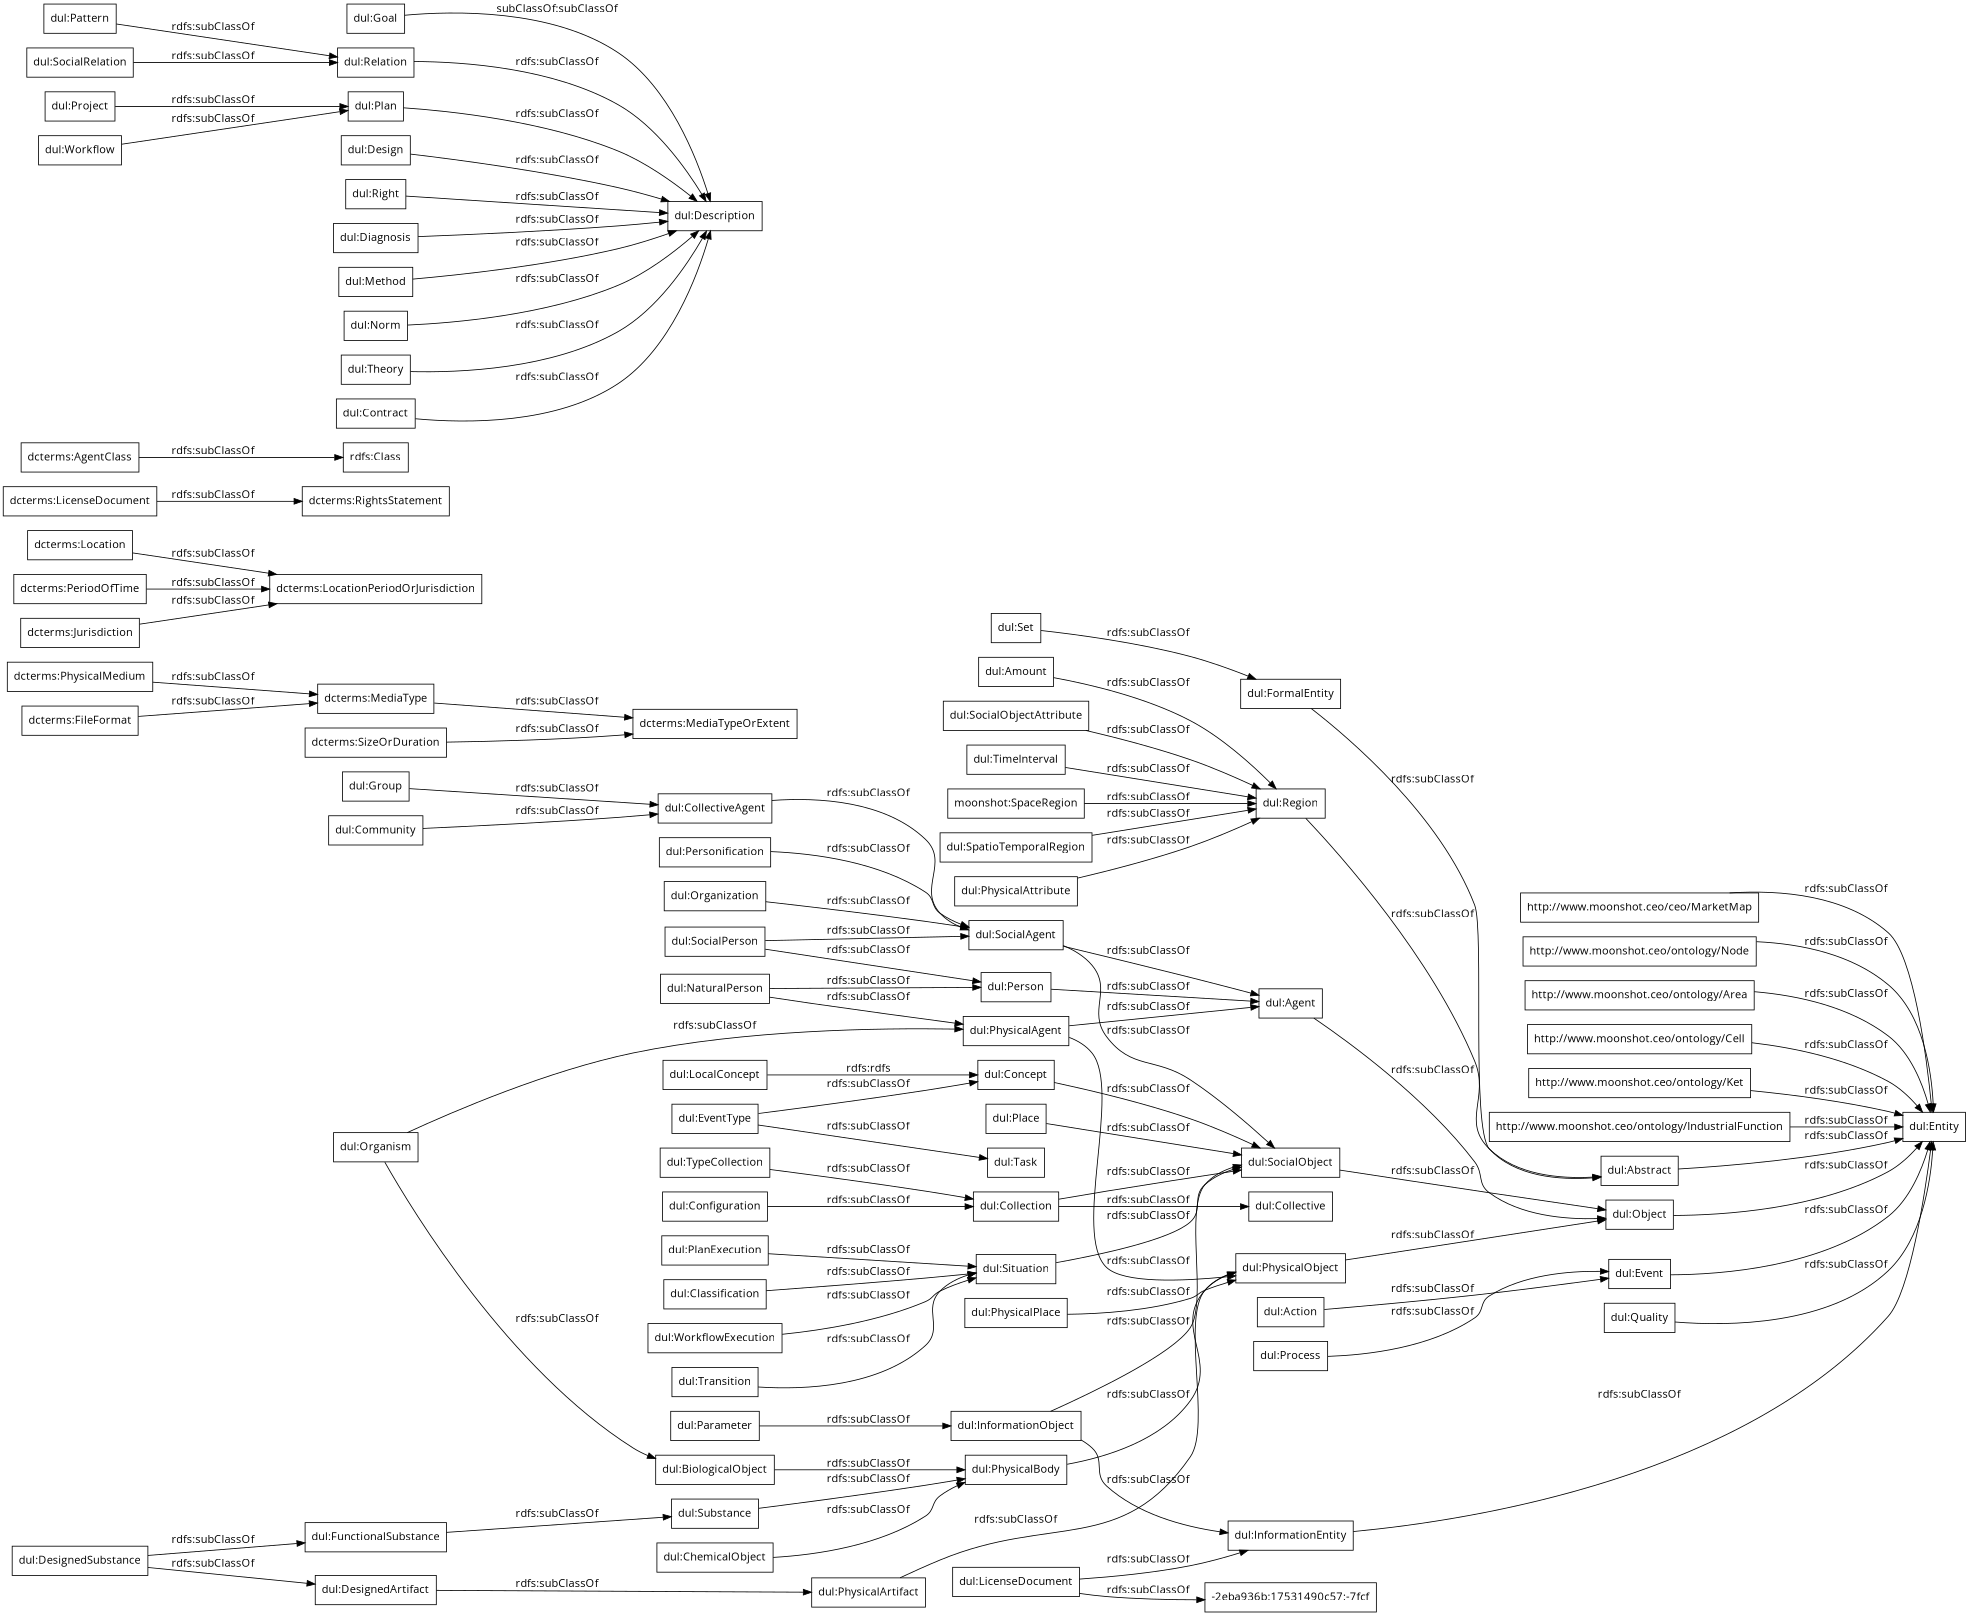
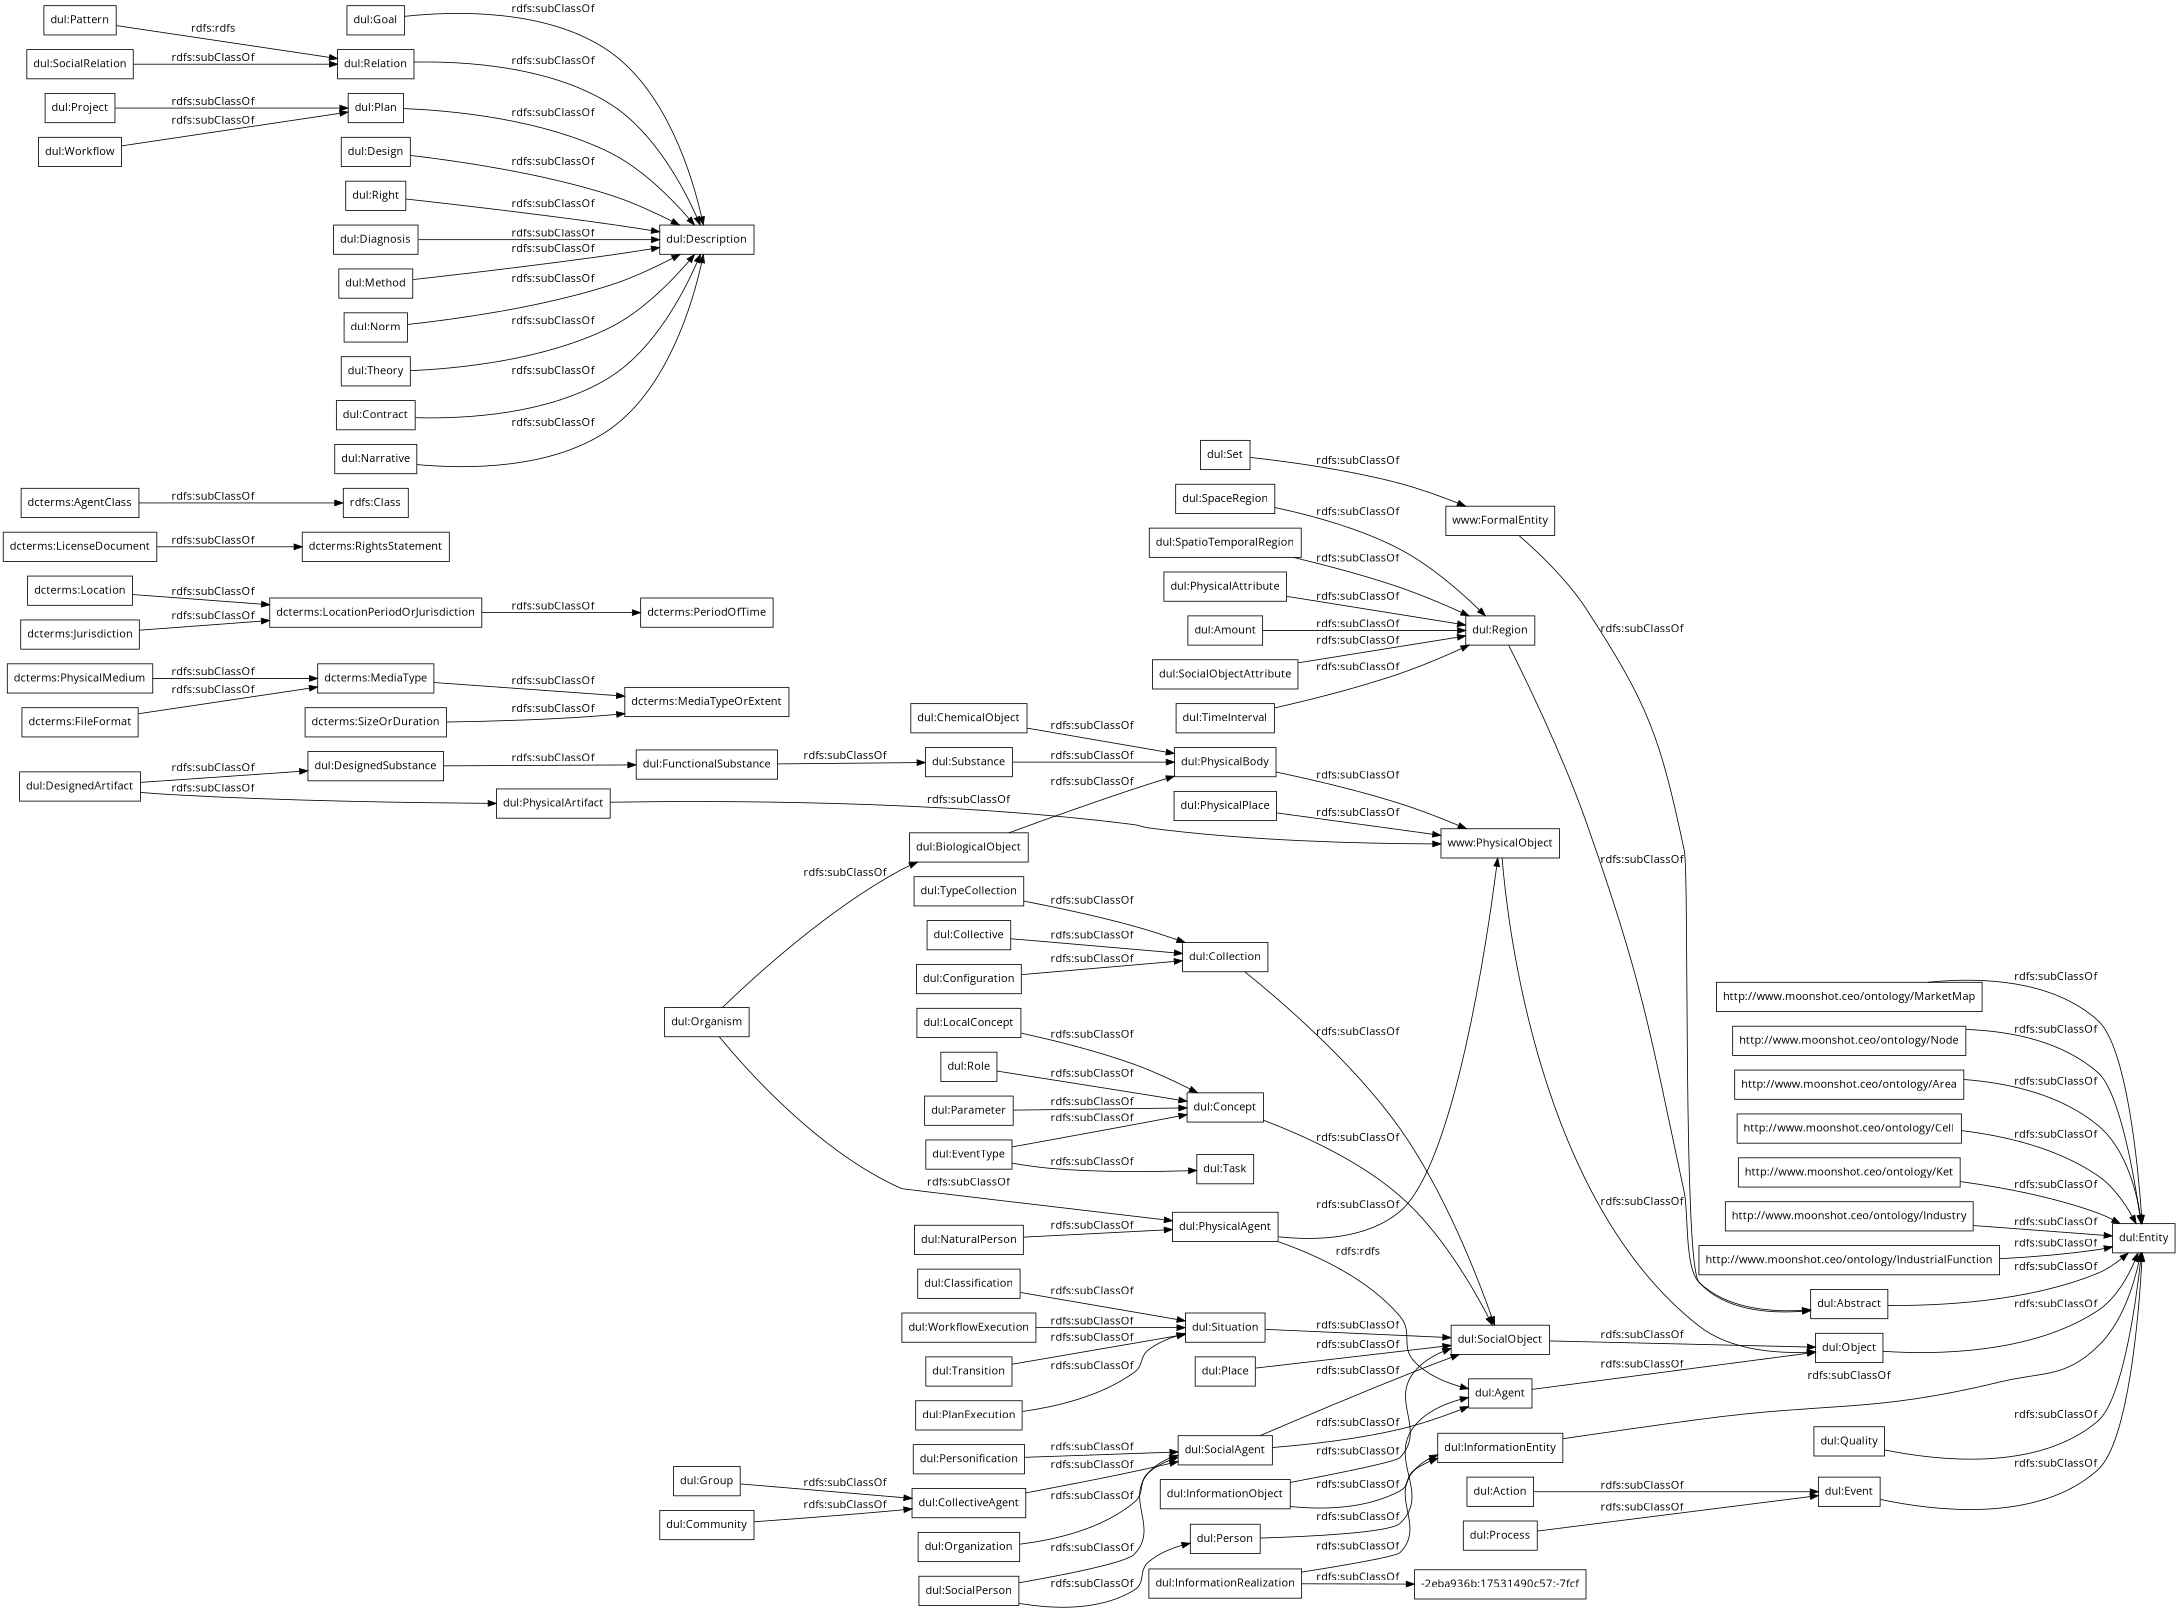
edge "dul:Goal" -> "dul:Description": label "subClassOf:subClassOf" -> "rdfs:subClassOf"
edge "dul:Pattern" -> "dul:Relation": label "rdfs:subClassOf" -> "rdfs:rdfs"
node "dul:Narrative": added
edge "dcterms:PeriodOfTime" -> "dcterms:LocationPeriodOrJurisdiction": reversed
node "dul:FormalEntity": label "dul:FormalEntity" -> "www:FormalEntity"
node "moonshot:SpaceRegion": label "moonshot:SpaceRegion" -> "dul:SpaceRegion"
node "http://www.moonshot.ceo/ceo/MarketMap": label "http://www.moonshot.ceo/ceo/MarketMap" -> "http://www.moonshot.ceo/ontology/MarketMap"
edge "dul:NaturalPerson" -> "dul:Person": removed, label "rdfs:subClassOf"
edge "dul:PhysicalAgent" -> "dul:Agent": label "rdfs:subClassOf" -> "rdfs:rdfs"
node "dul:Role": added
edge "dul:LocalConcept" -> "dul:Concept": label "rdfs:rdfs" -> "rdfs:subClassOf"
edge "dul:Collection" -> "dul:Collective": reversed
node "http://www.moonshot.ceo/ontology/Industry": added
node "dul:PhysicalObject": label "dul:PhysicalObject" -> "www:PhysicalObject"
edge "dul:Parameter" -> "dul:InformationObject": now "dul:Parameter" -> "dul:Concept"
edge "dul:DesignedSubstance" -> "dul:DesignedArtifact": reversed
node "dul:LicenseDocument": label "dul:LicenseDocument" -> "dul:InformationRealization"
